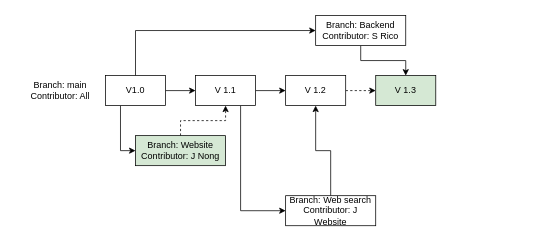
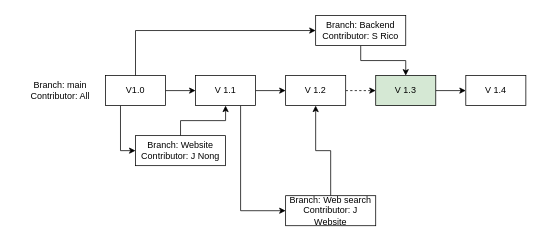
edge "V 1.3" -> "V 1.4": added
node "V 1.4": added
edge "Branch: Website Contributor: J Nong" -> "V 1.1": style dashed -> solid
node "Branch: Website Contributor: J Nong": fillcolor #d5e8d4 -> #ffffff
